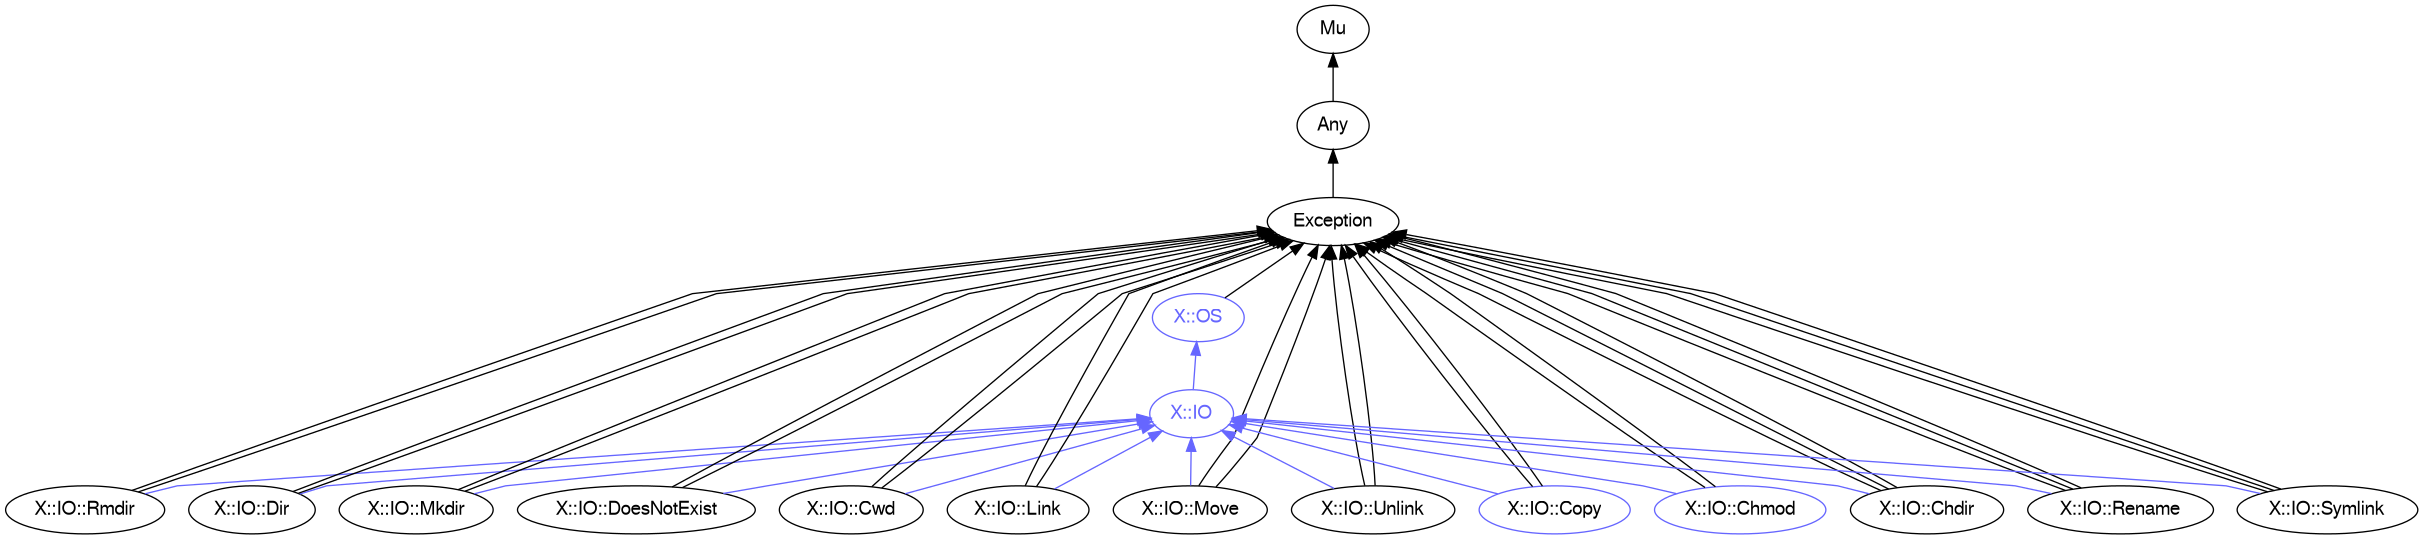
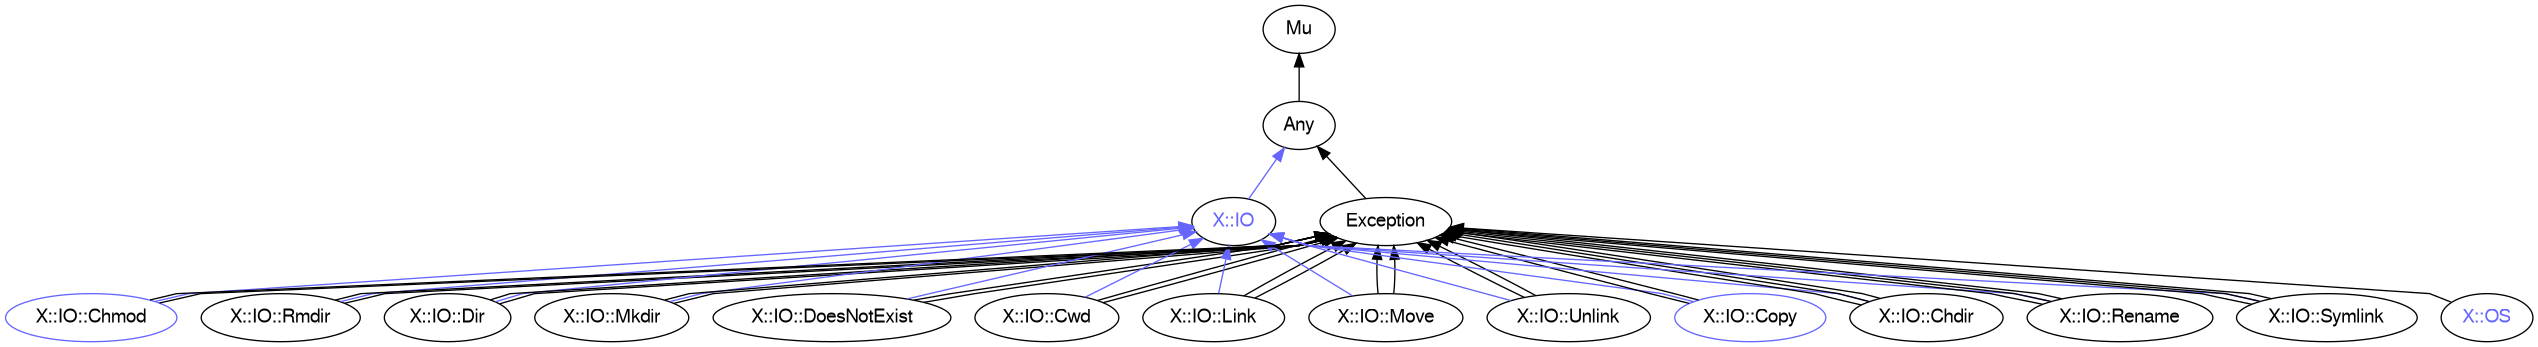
node "X::OS": color #6666ff -> #000000
edge "X::IO" -> "X::OS": now "X::IO" -> "Any"
node "X::IO": color #6666ff -> #000000
